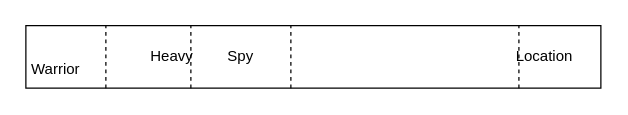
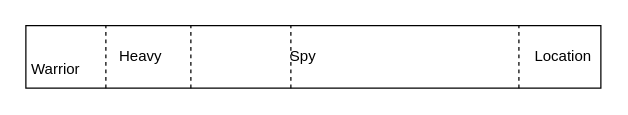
node "Heavy": moved (172, 57) -> (141, 57)
node "Spy": moved (241, 57) -> (303, 57)
node "Location": moved (544, 57) -> (563, 57)
